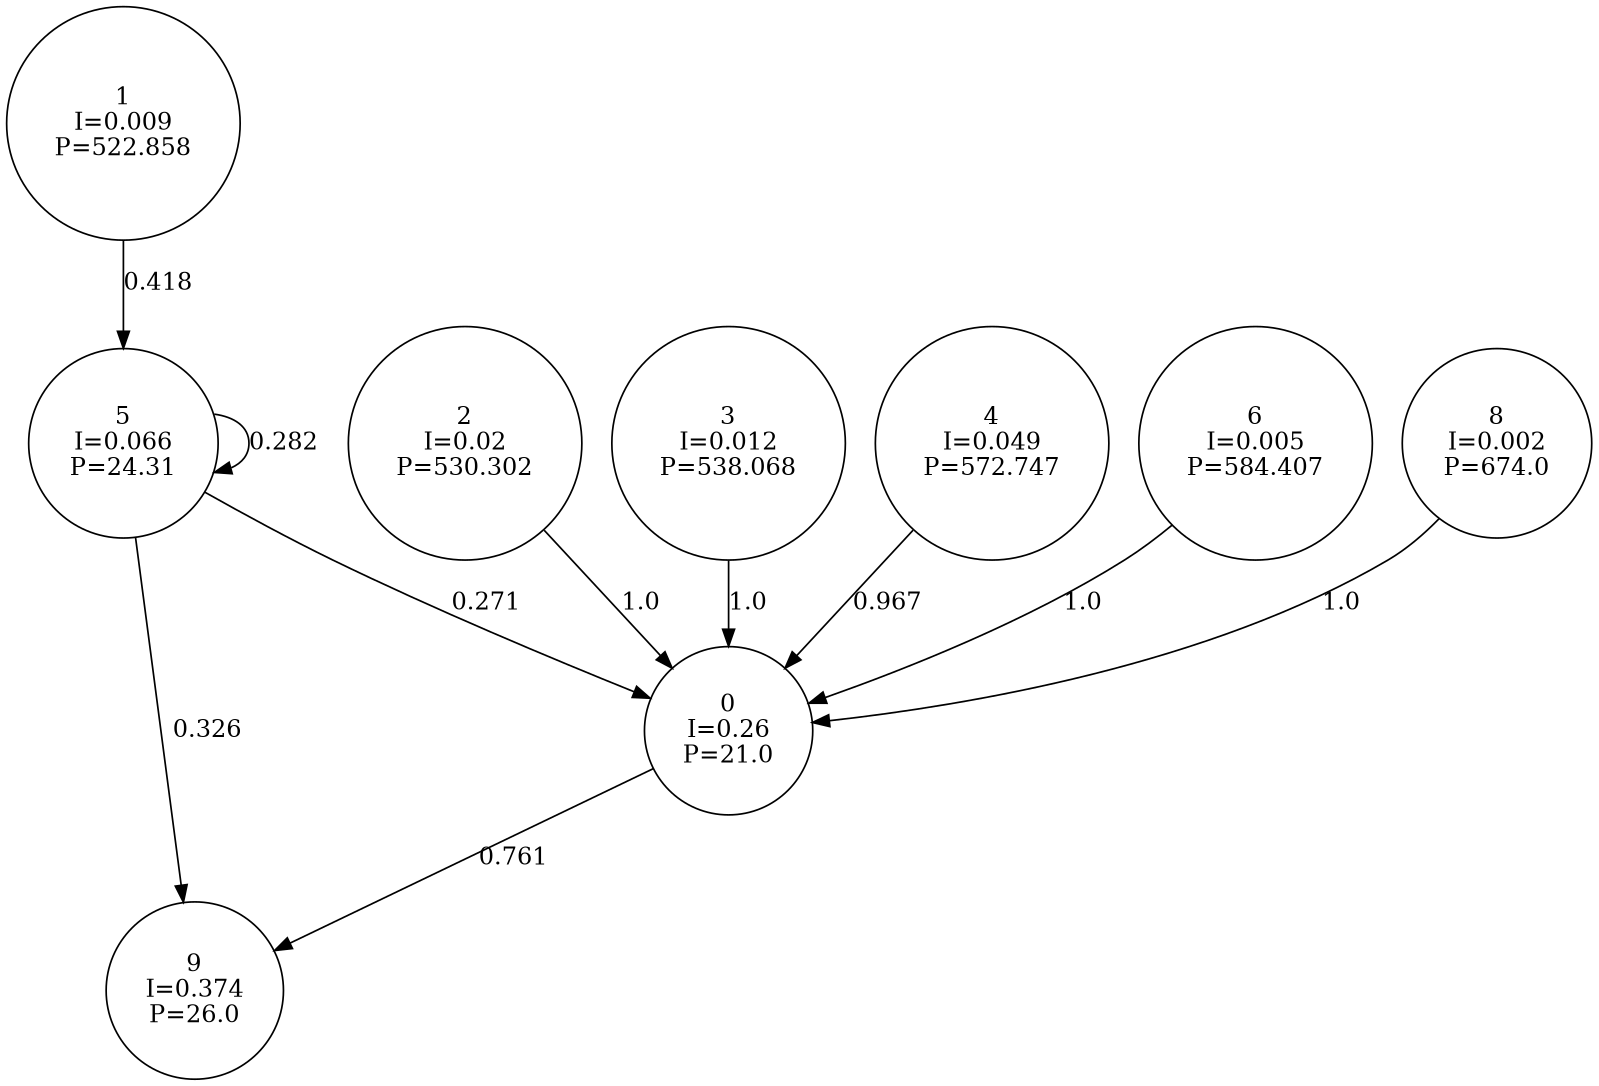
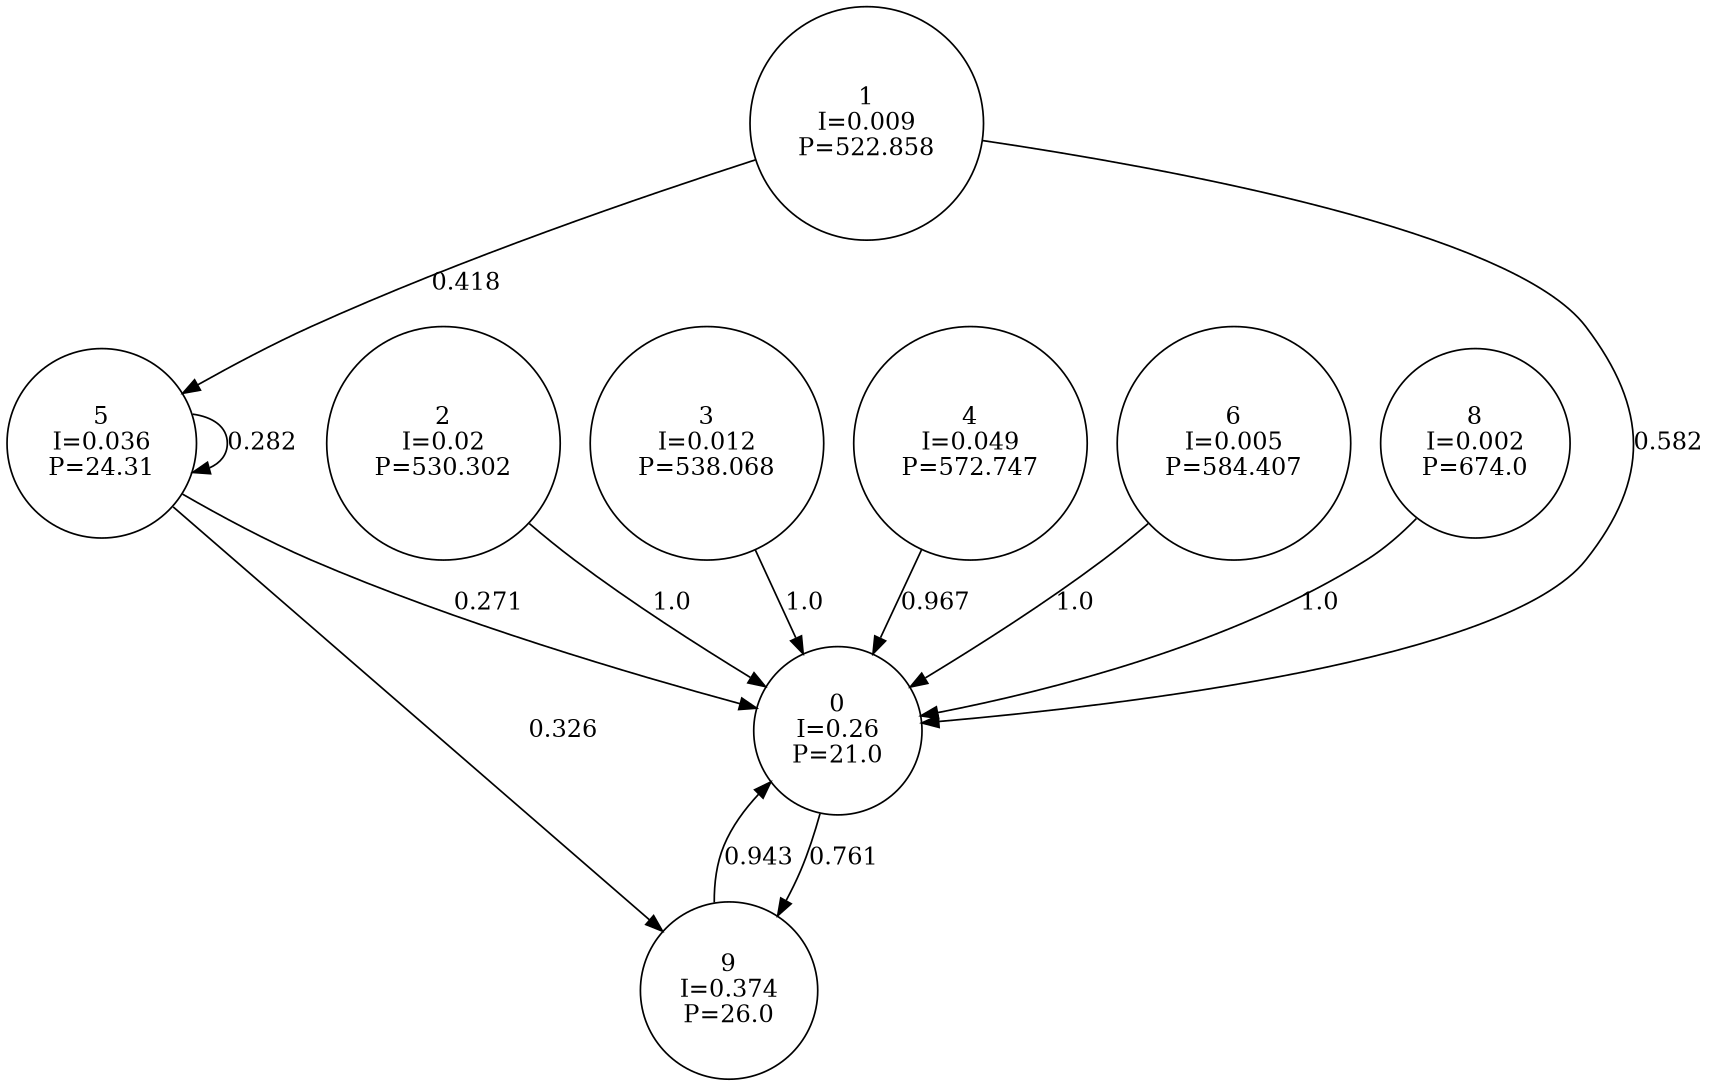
node "5 I=0.066 P=24.31": label "5 I=0.066 P=24.31" -> "5 I=0.036 P=24.31"
edge "1 I=0.009 P=522.858" -> "0 I=0.26 P=21.0": added, label "0.582"
edge "9 I=0.374 P=26.0" -> "0 I=0.26 P=21.0": added, label "0.943"
